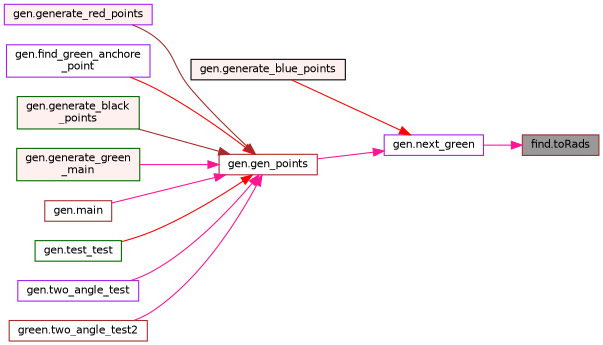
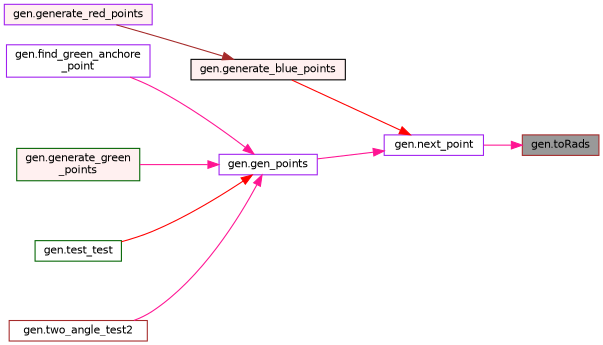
edge "gen.generate_red_points" -> "gen.gen_points": now "gen.generate_red_points" -> "gen.generate_blue_points"
edge "gen.find_green_anchore _point" -> "gen.gen_points": color red -> deeppink
node "gen.generate_black _points": removed
node "gen.next_green": label "gen.next_green" -> "gen.next_point"
node "find.toRads": label "find.toRads" -> "gen.toRads"
node "gen.generate_green _main": label "gen.generate_green _main" -> "gen.generate_green _points"
node "gen.gen_points": color brown -> purple
node "gen.main": removed
node "gen.two_angle_test": removed
node "green.two_angle_test2": label "green.two_angle_test2" -> "gen.two_angle_test2"
